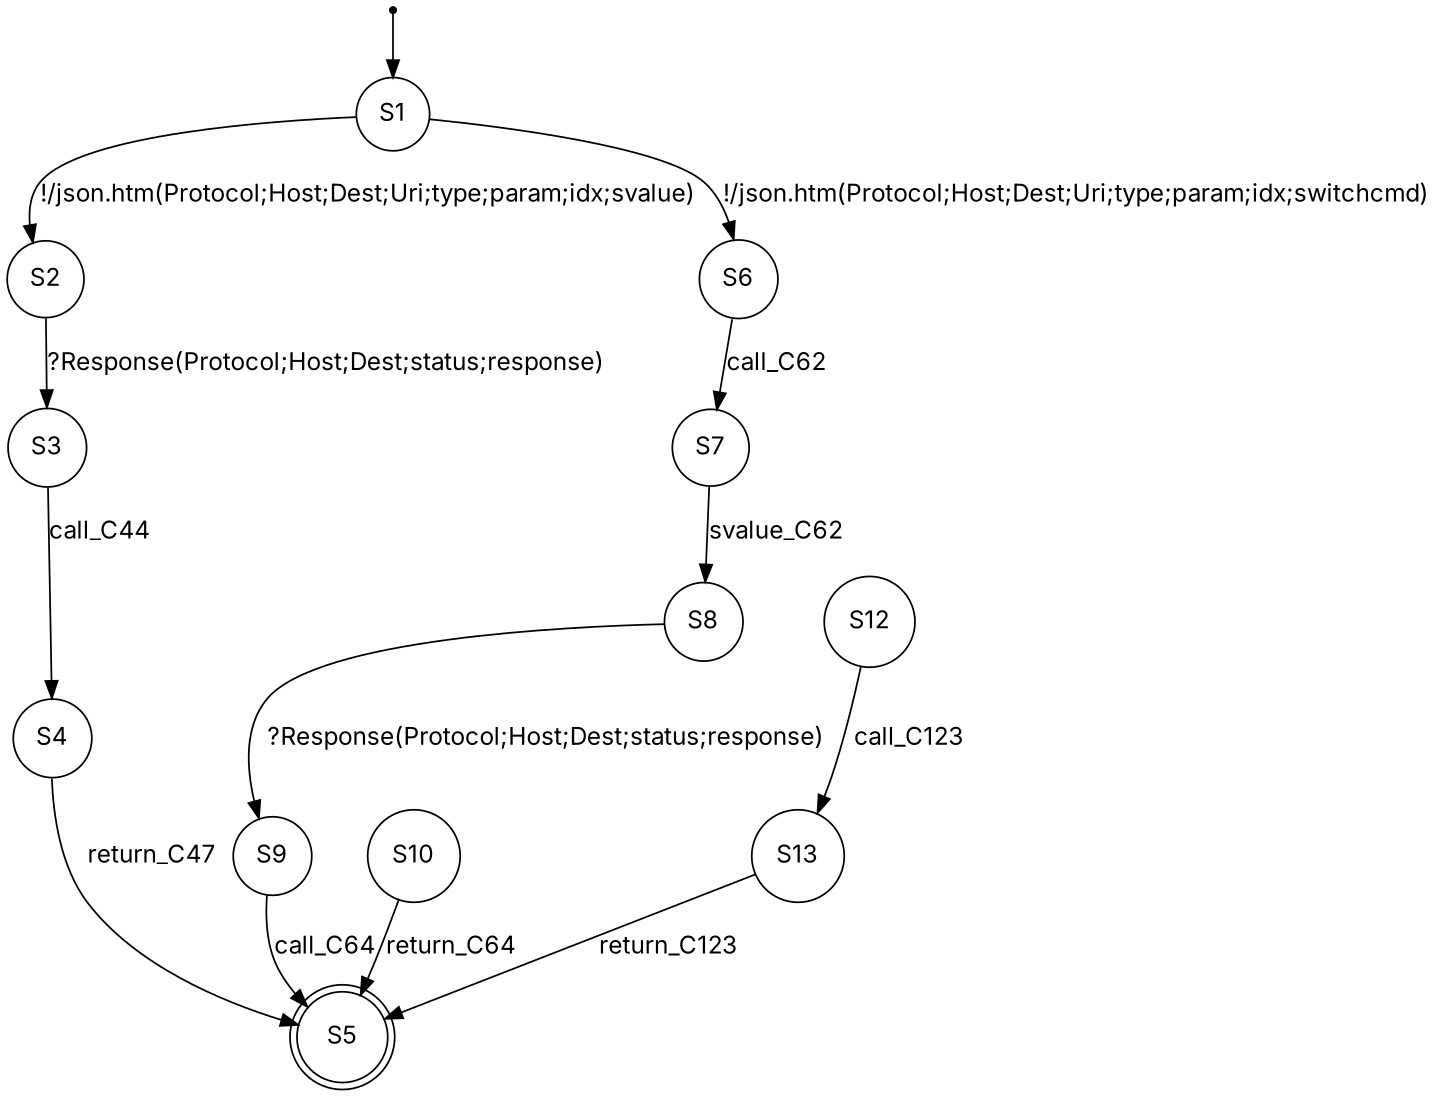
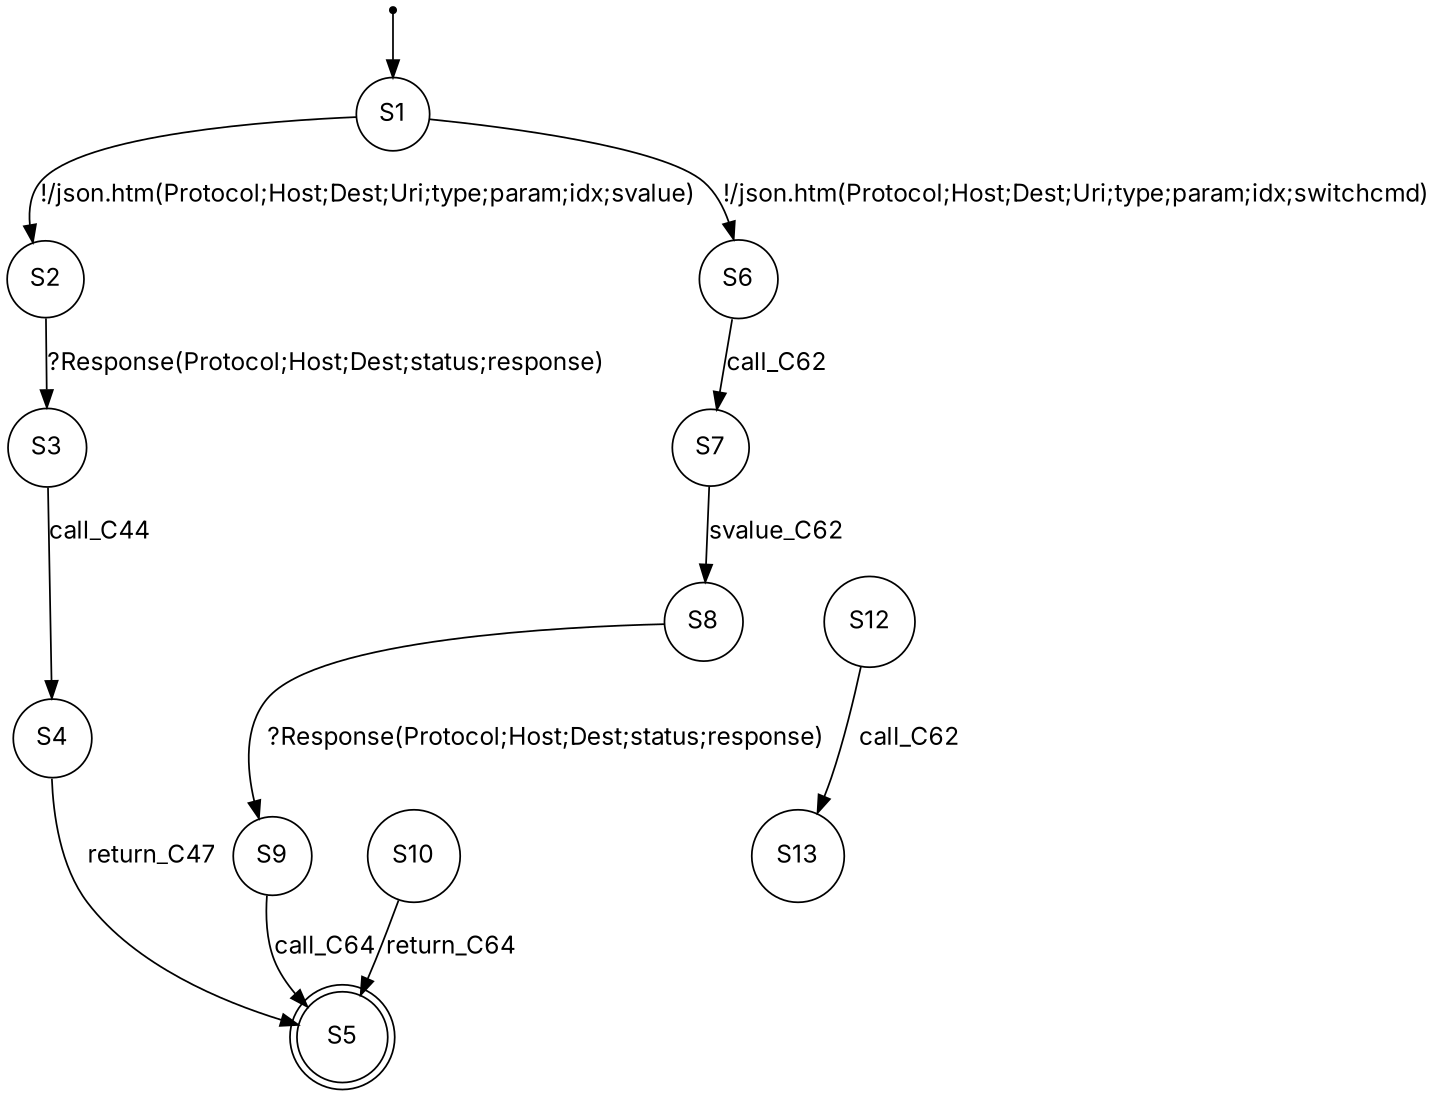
edge "S12" -> "S13": label "call_C123" -> "call_C62"
edge "S13" -> "S5": removed, label "return_C123"
